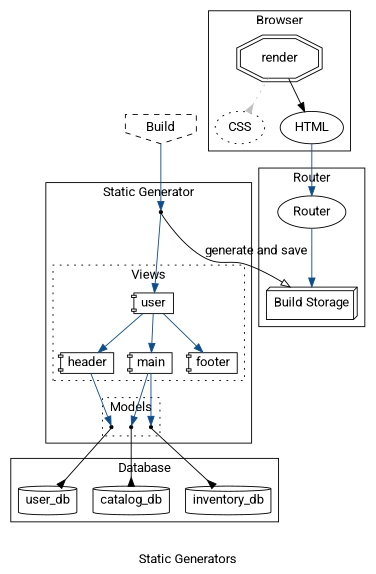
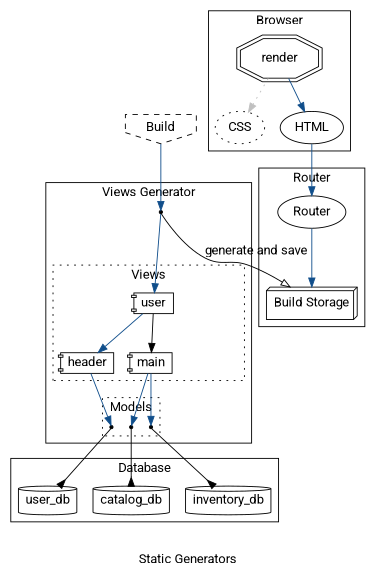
edge "render" -> "CSS": arrowhead inv -> normal
edge "render" -> "HTML": color black -> dodgerblue4
cluster "Static Generator": label "Static Generator" -> "Views Generator"
edge "user" -> "main": color dodgerblue4 -> black
node "footer": removed
